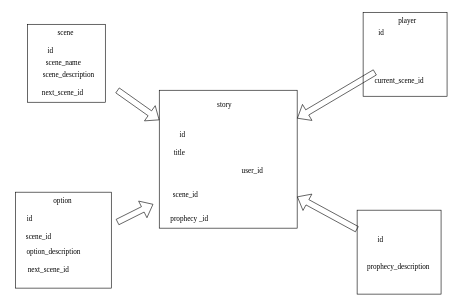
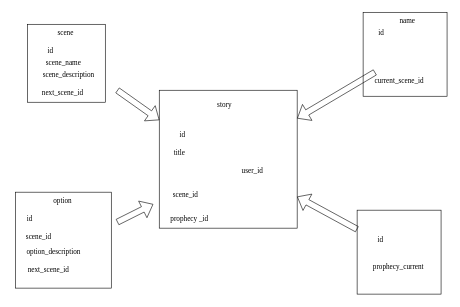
node "player": label "player" -> "name"
node "prophecy_description": label "prophecy_description" -> "prophecy_current"
